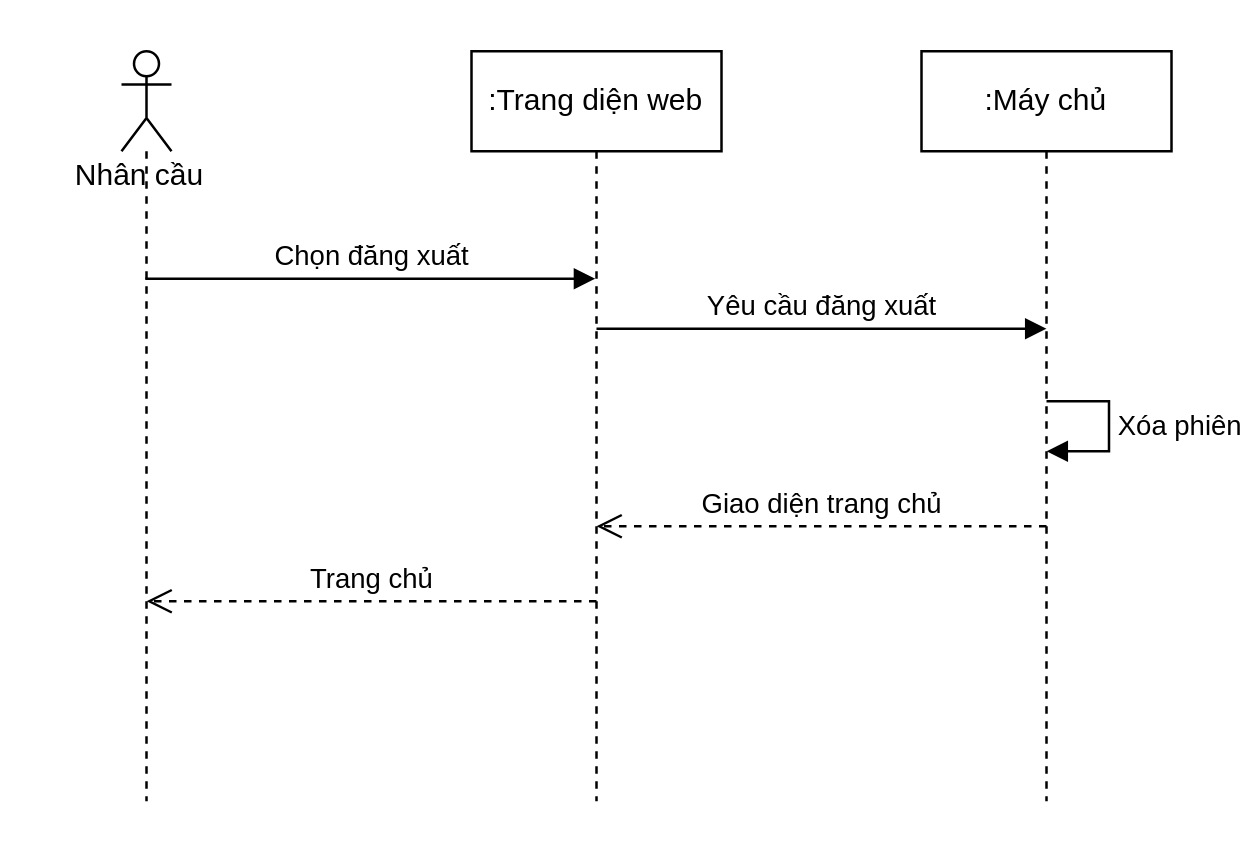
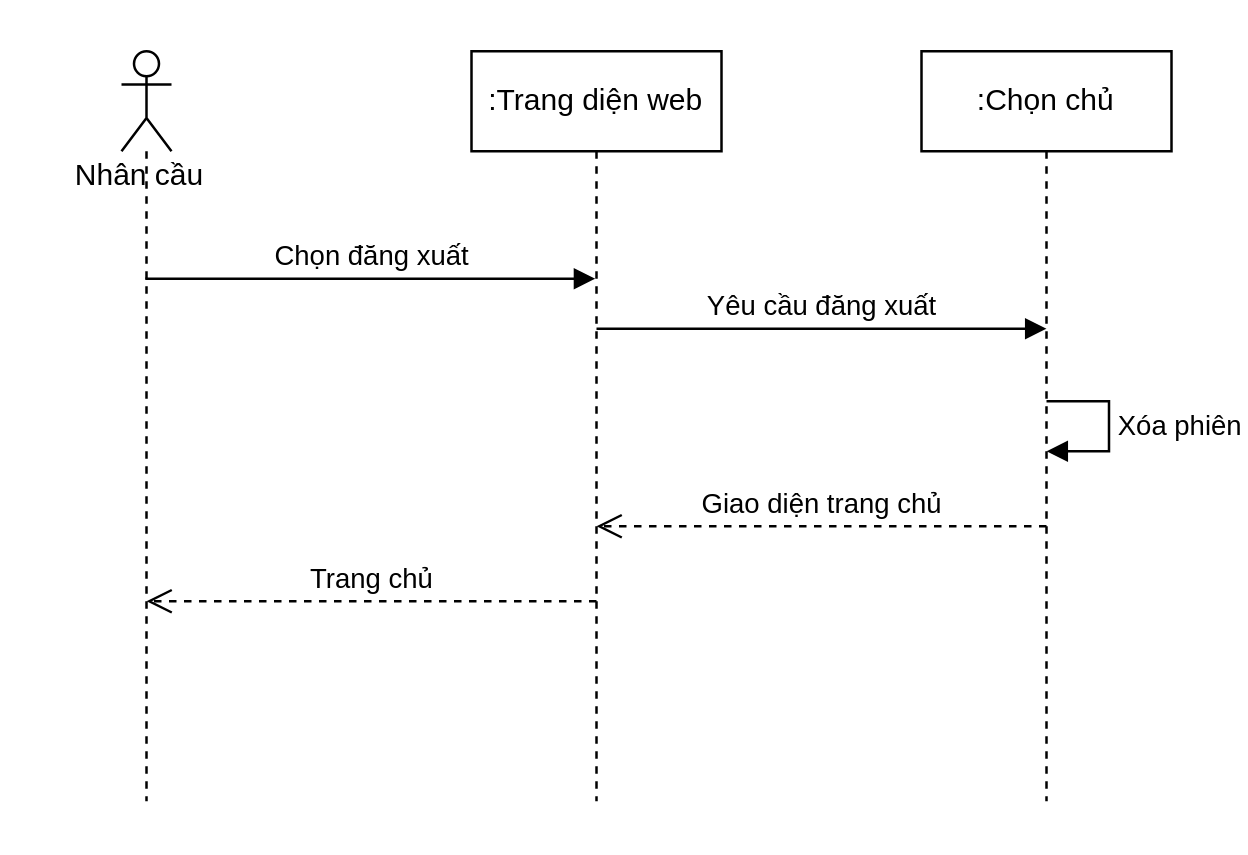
node ":Máy chủ": label ":Máy chủ" -> ":Chọn chủ"
